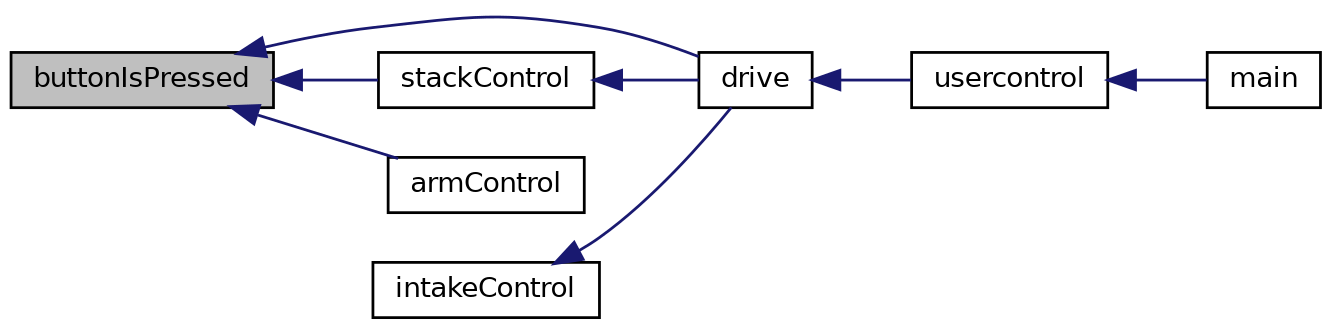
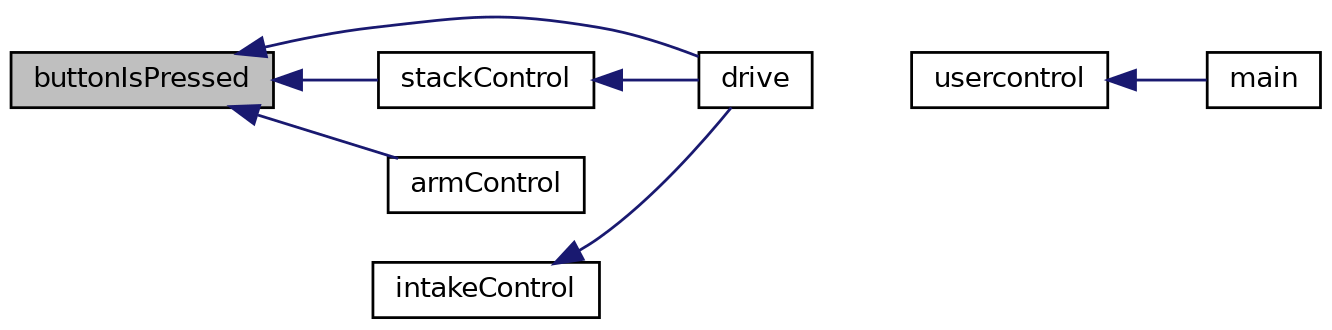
edge "usercontrol" -> "drive": removed
